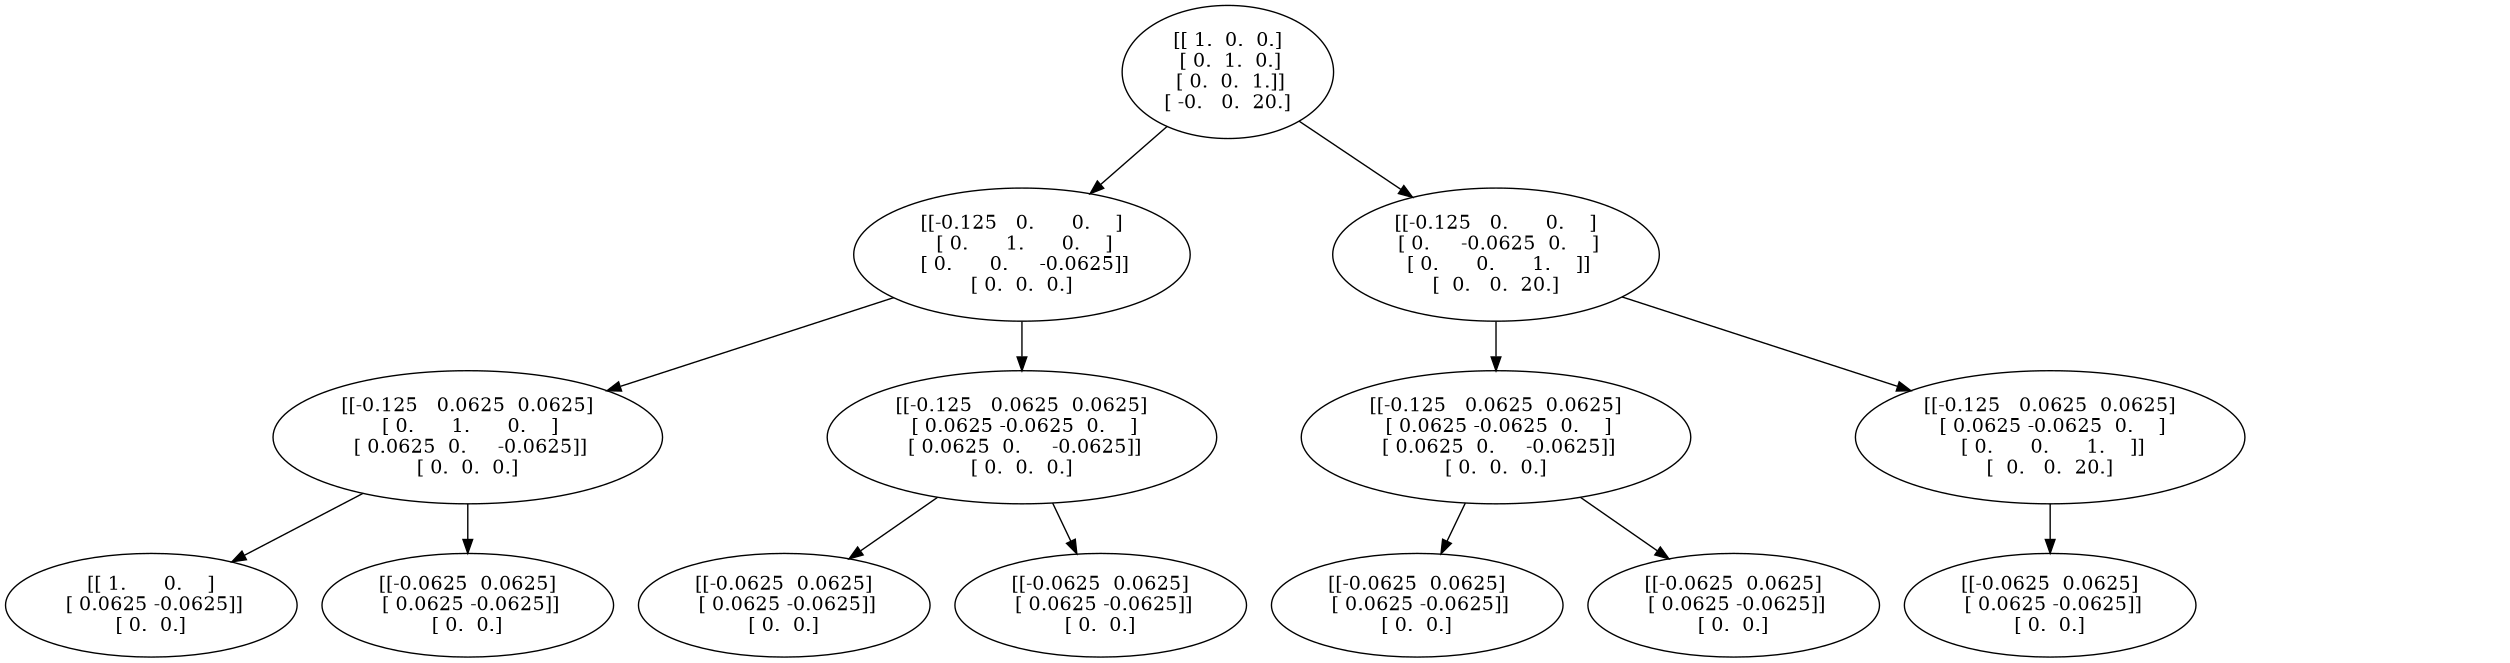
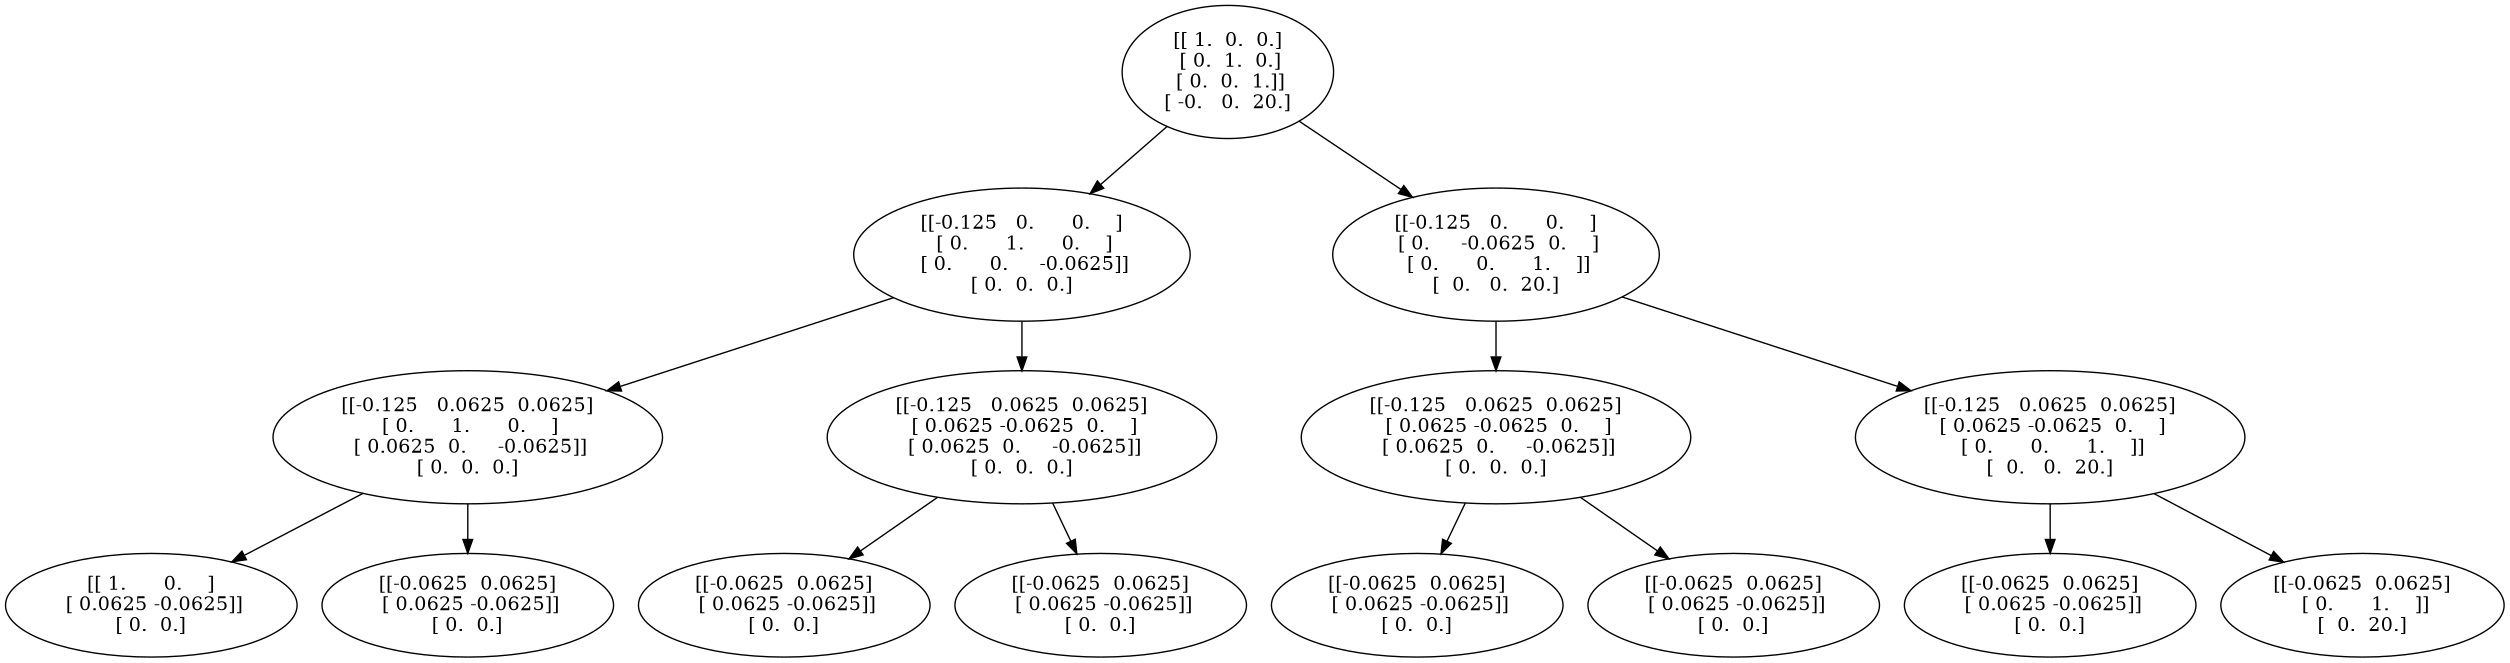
node "[[-0.0625  0.0625] [ 0.      1.    ]] [  0.  20.]": added
